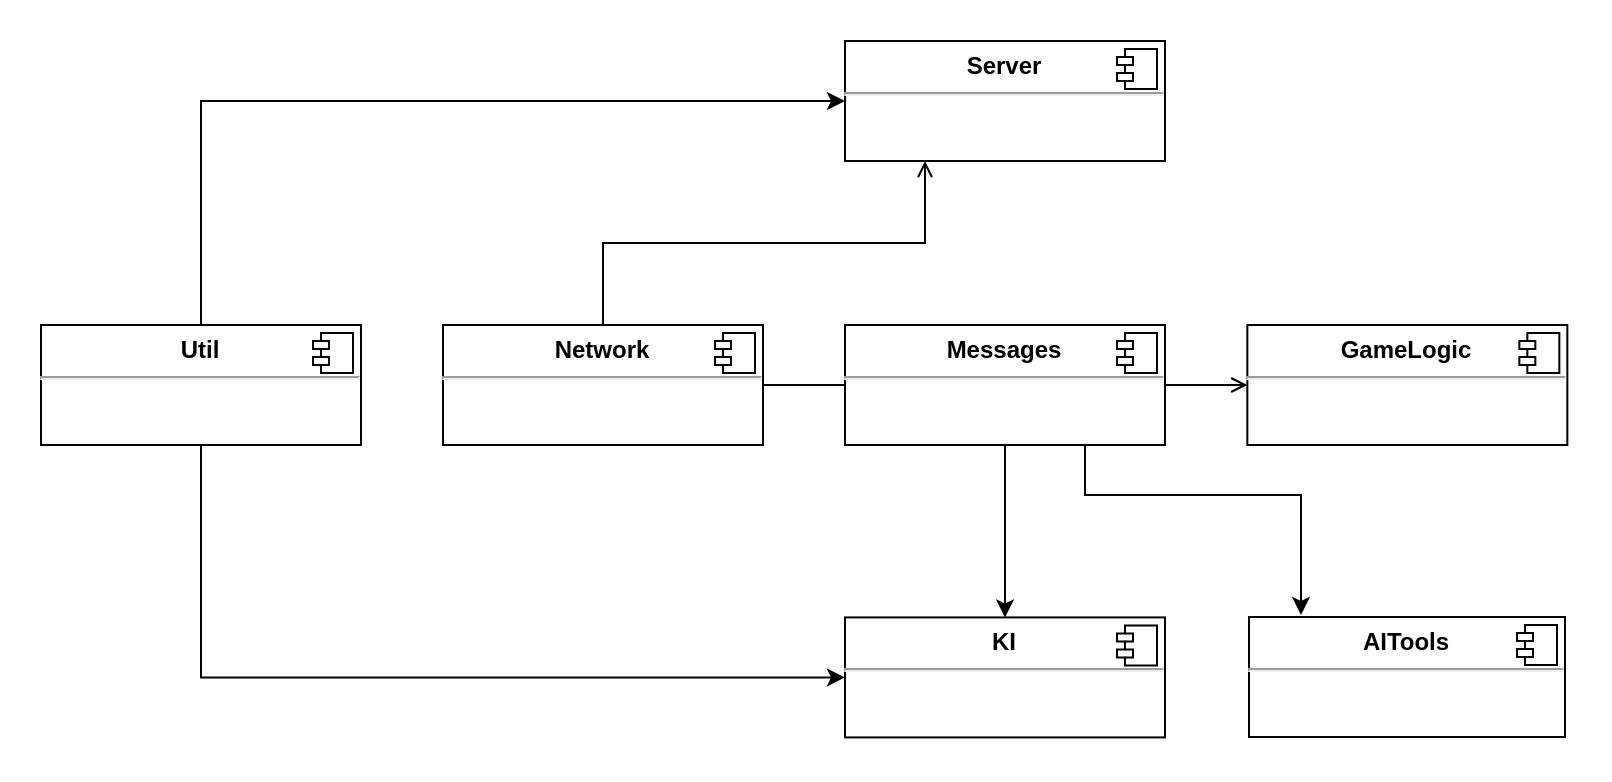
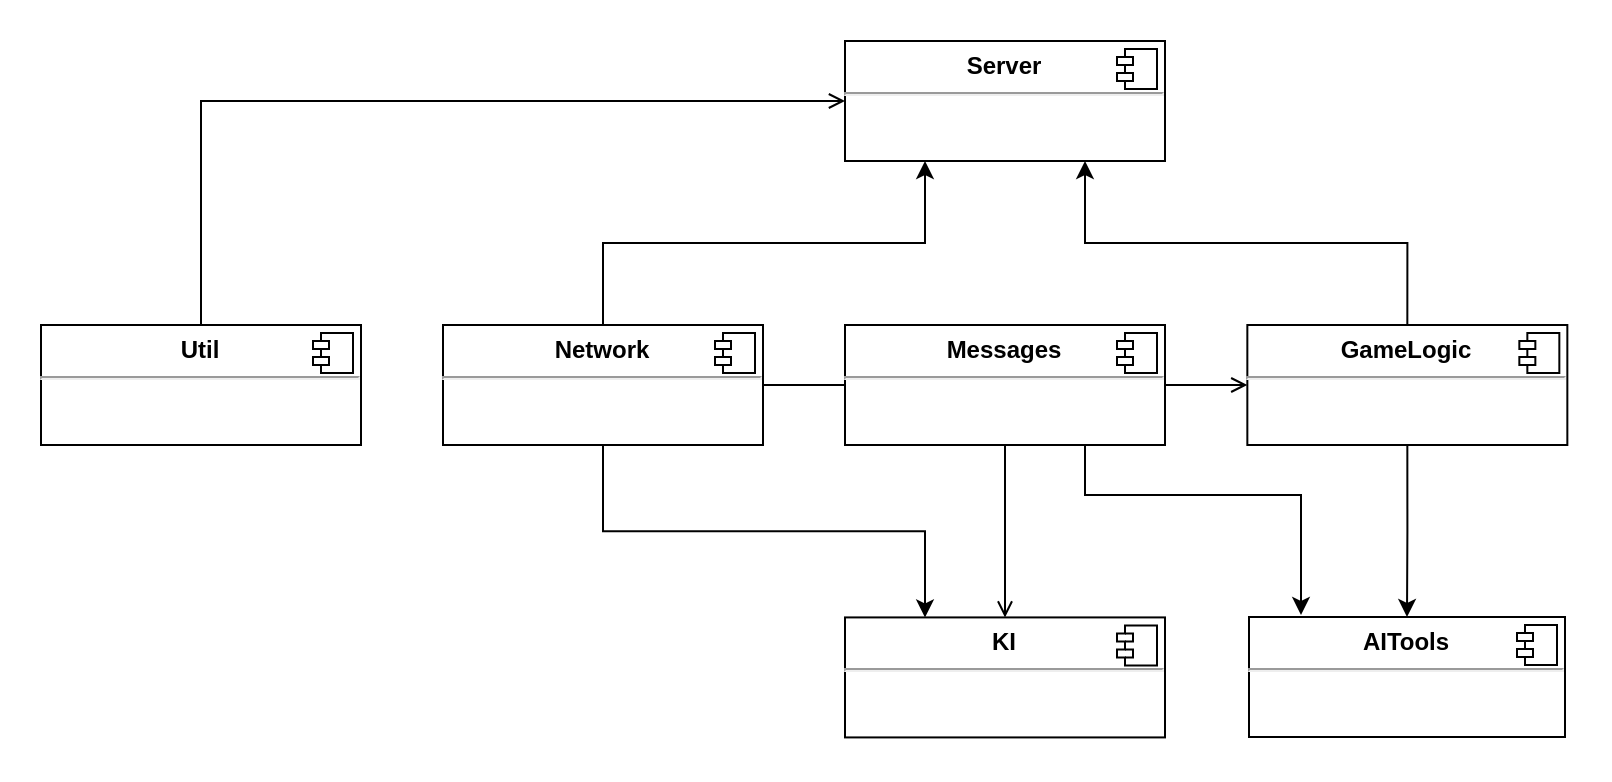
edge "Util" -> "Server": arrowhead classic -> open
edge "Network" -> "Server": arrowhead open -> classic
edge "GameLogic" -> "Server": added
edge "GameLogic" -> "AITools": added
edge "Network" -> "KI": added
edge "Messages" -> "KI": arrowhead classic -> open
edge "Util" -> "KI": removed
